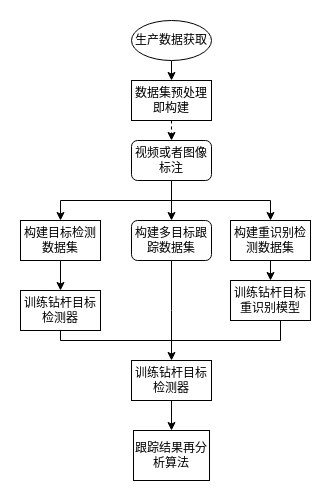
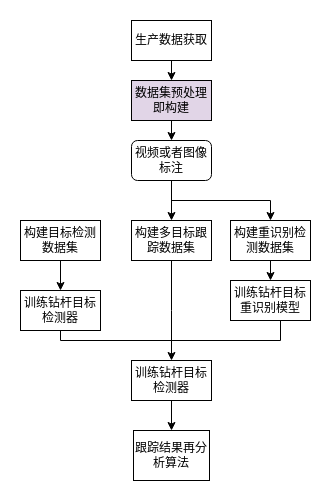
node "生产数据获取": shape ellipse -> rectangle
node "数据集预处理即构建": fillcolor #ffffff -> #e1d5e7
edge "数据集预处理即构建" -> "视频或者图像标注": style dashed -> solid
edge "视频或者图像标注" -> "构建目标检测数据集": removed
node "构建多目标跟踪数据集": shape rounded rectangle -> rectangle
